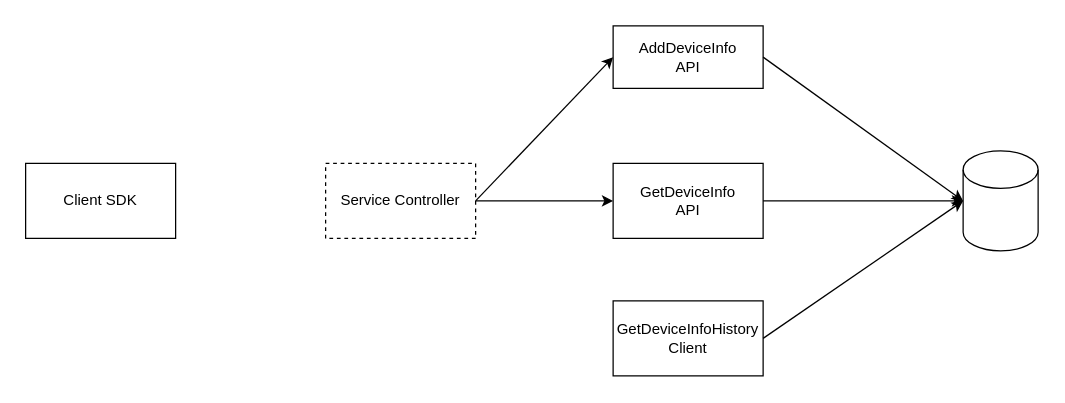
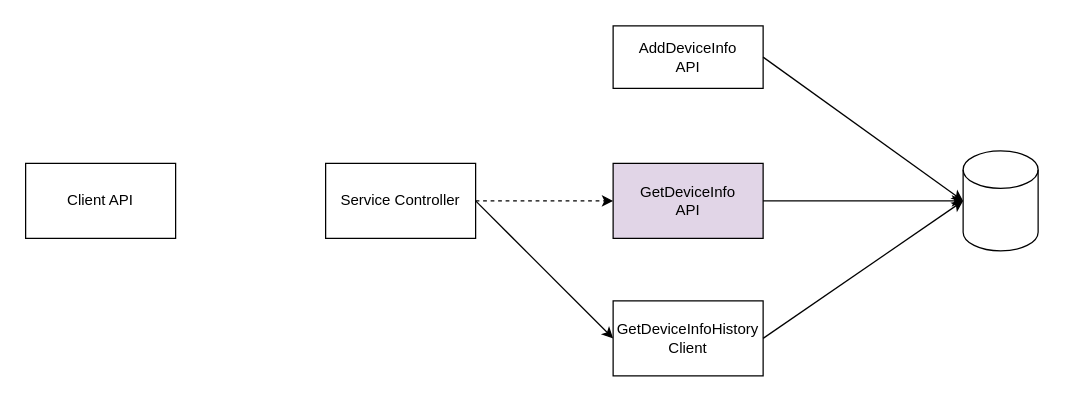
edge "Service Controller" -> "AddDeviceInfo API": removed
node "Client SDK": label "Client SDK" -> "Client API"
node "Service Controller": style dashed -> solid
edge "Service Controller" -> "GetDeviceInfo API": style solid -> dashed
node "GetDeviceInfo API": fillcolor #ffffff -> #e1d5e7
edge "Service Controller" -> "GetDeviceInfoHistory Client": added
